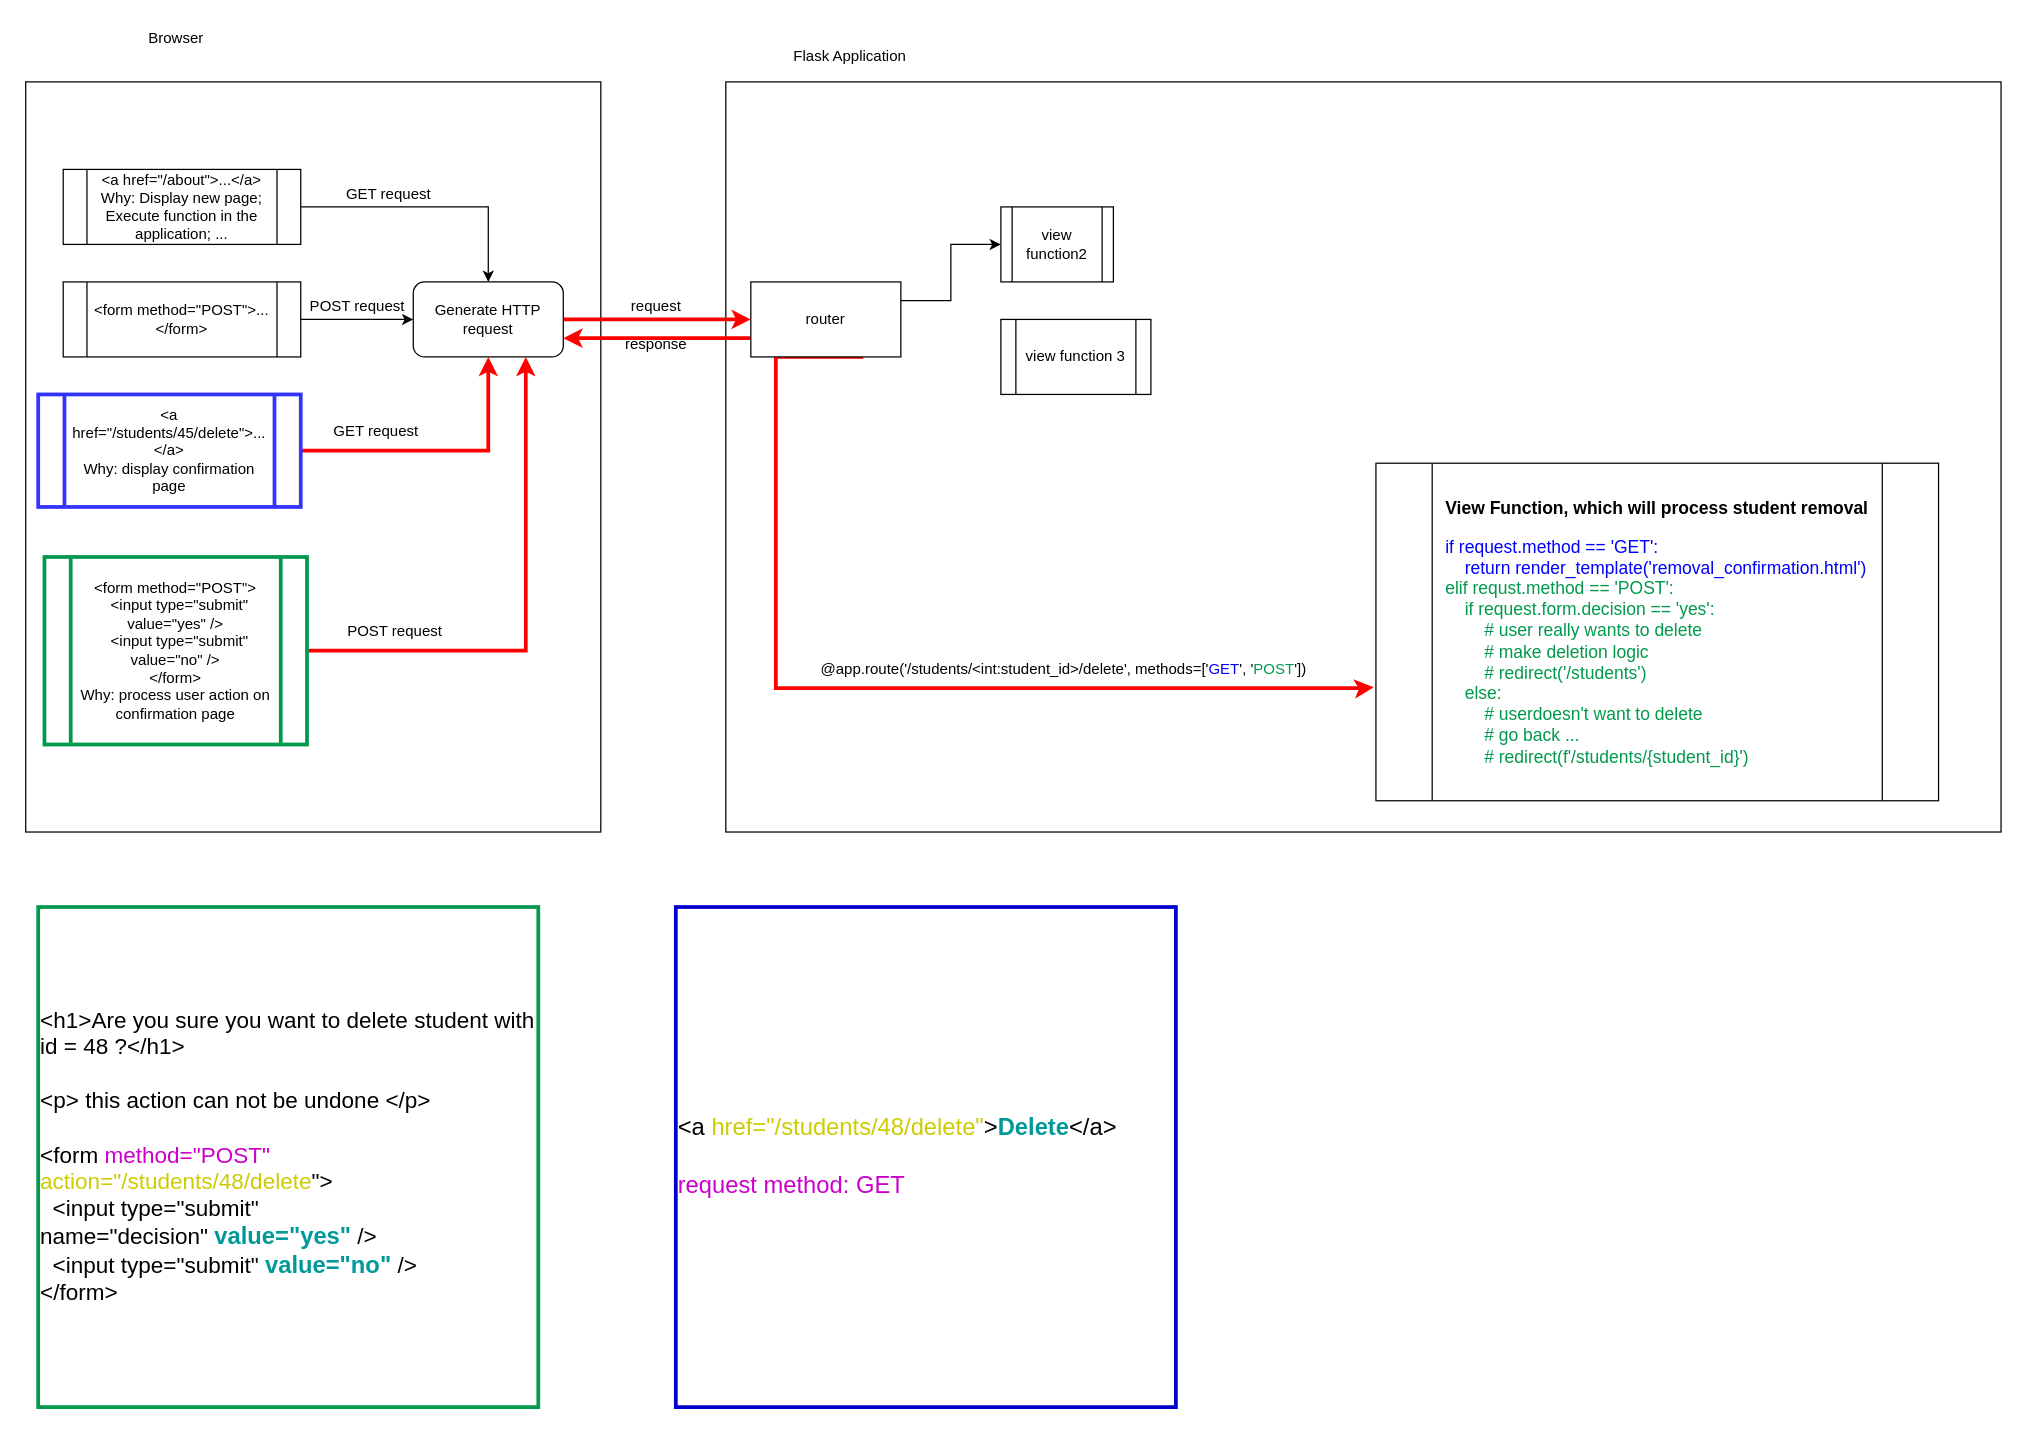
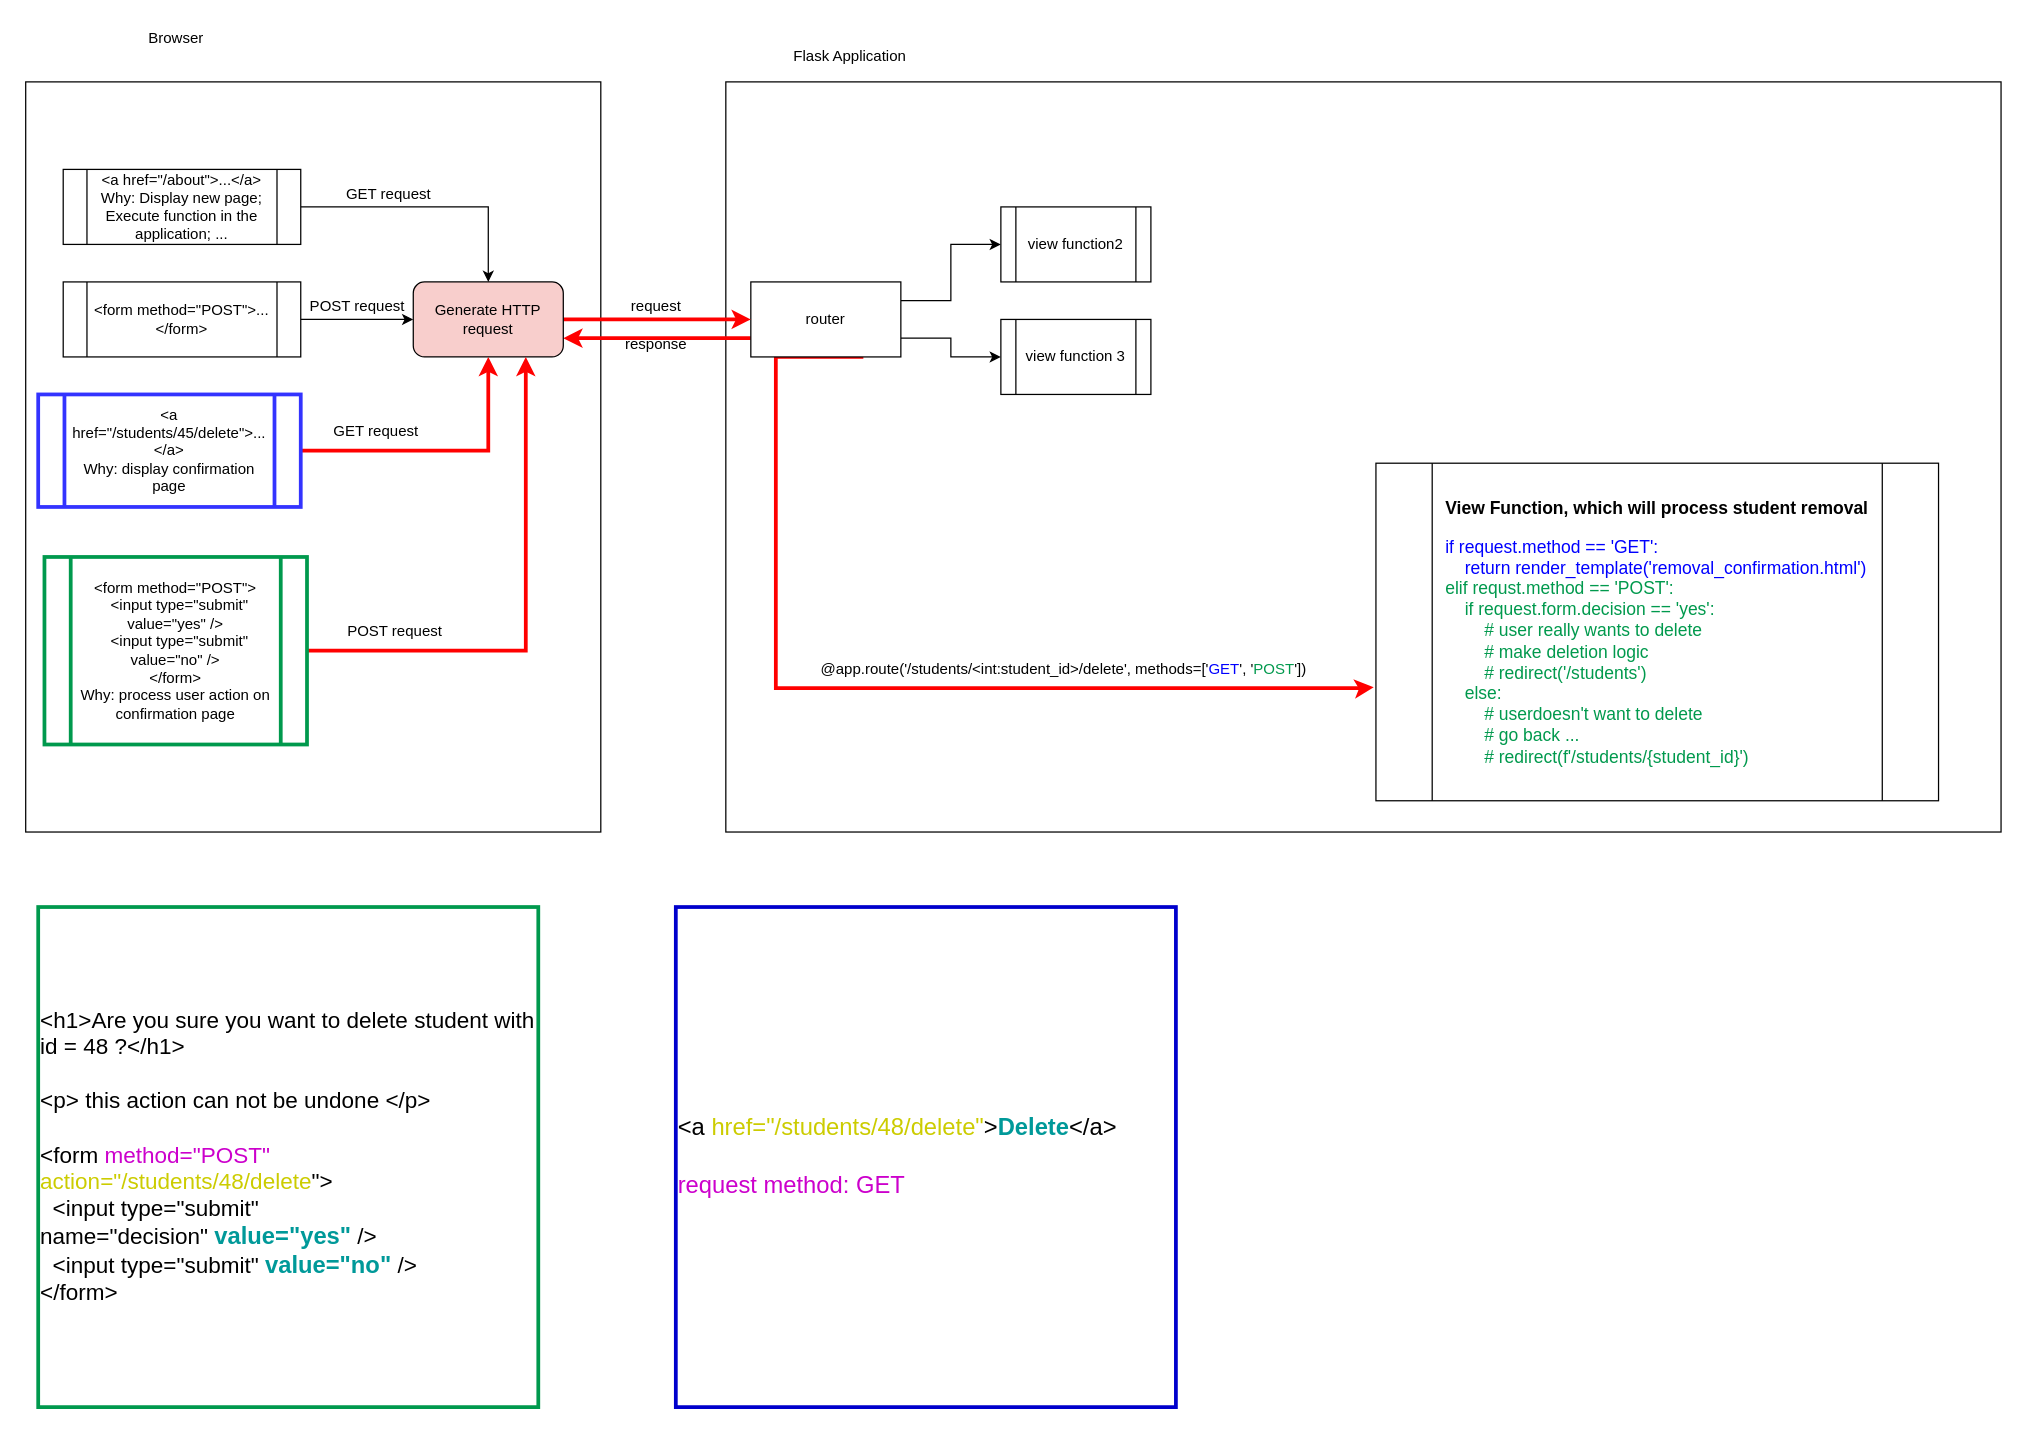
node "view function2": size 113x75 -> 150x75
node "Generate HTTP request": fillcolor #ffffff -> #f8cecc
edge "router" -> "view function 3": added
